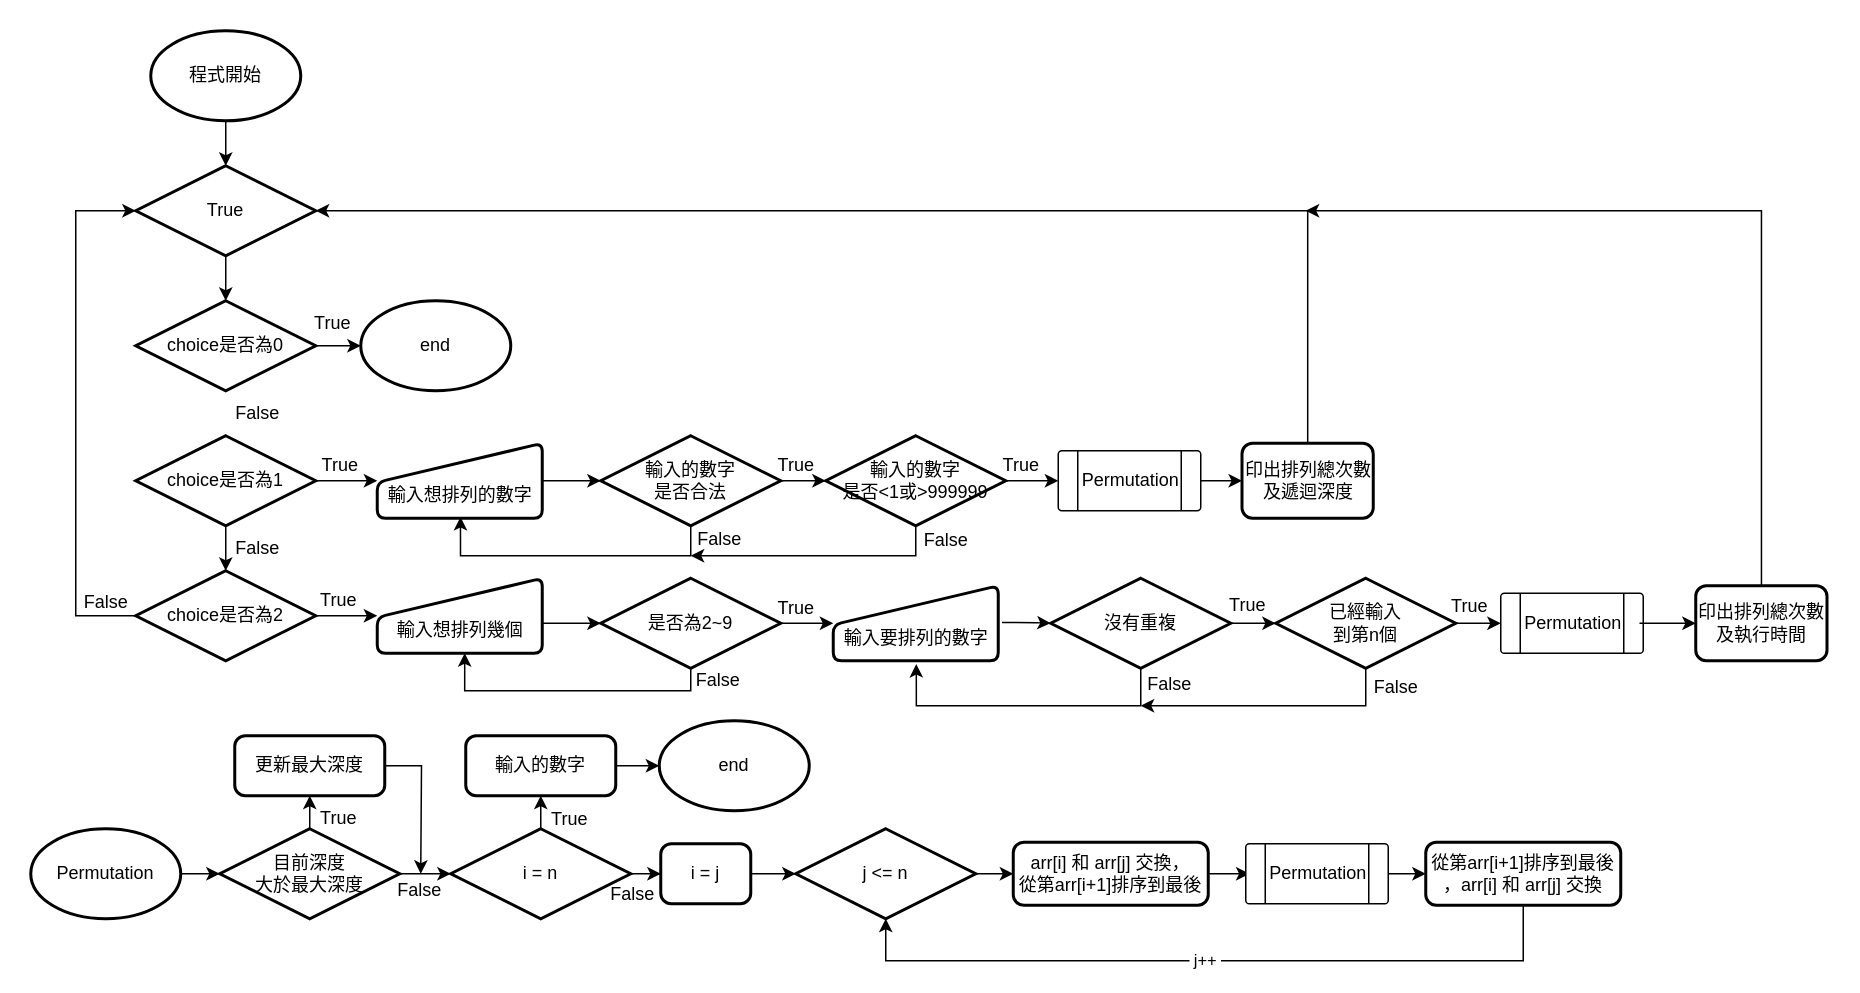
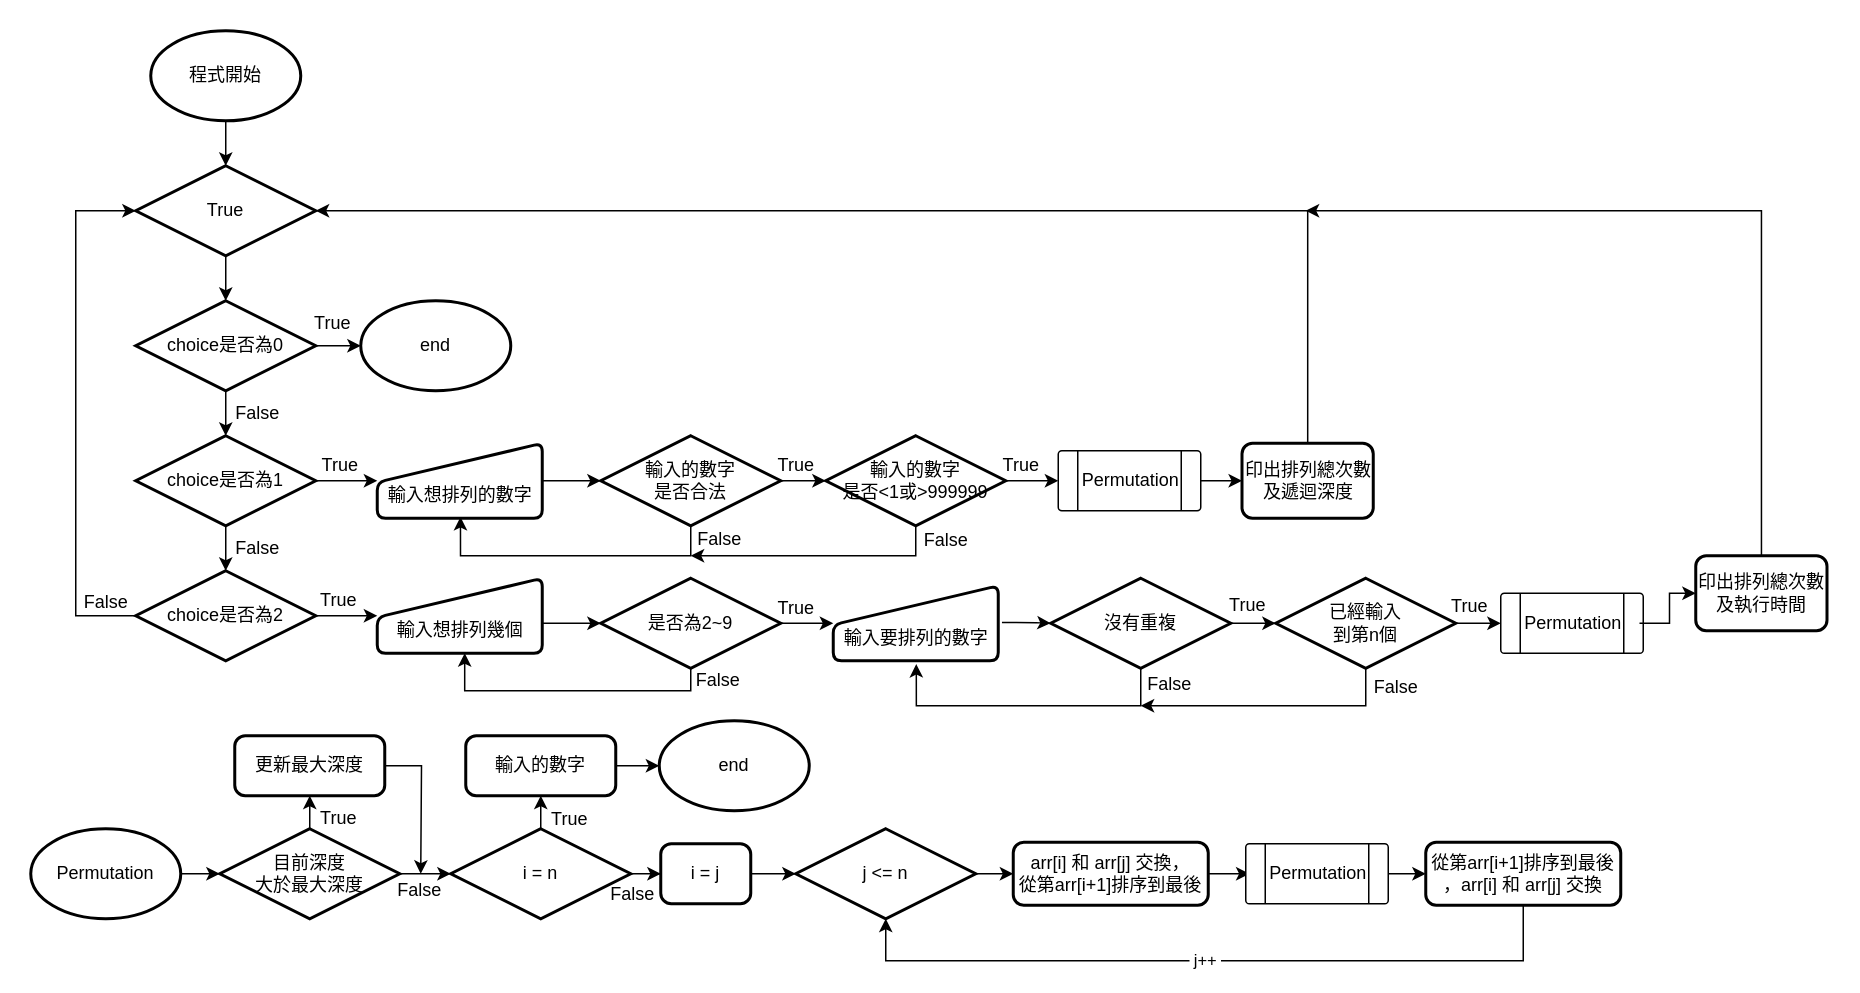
edge "choice是否為0" -> "choice是否為1": added
node "印出排列總次數及執行時間": moved (1761, 623) -> (1761, 593)
